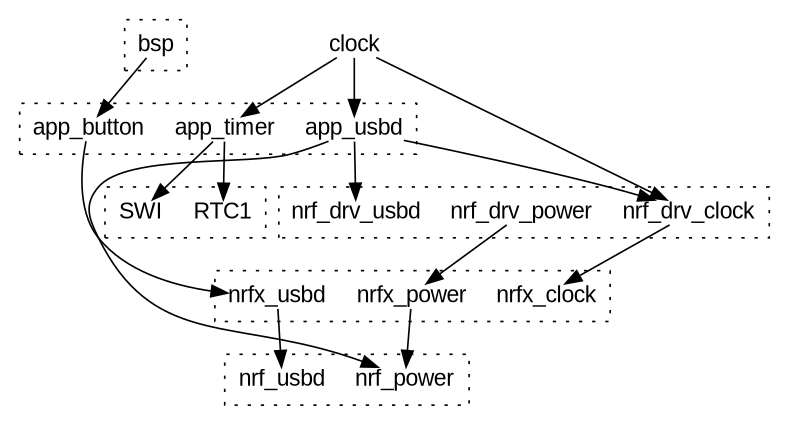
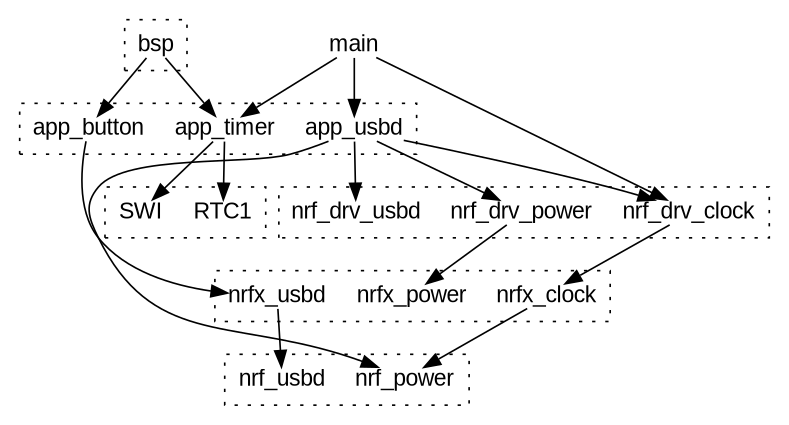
node "clock": label "clock" -> "main"
edge "bsp" -> "app_timer": added
edge "app_usbd" -> "nrf_drv_power": added
edge "nrfx_power" -> "nrf_power": now "nrfx_clock" -> "nrf_power"
